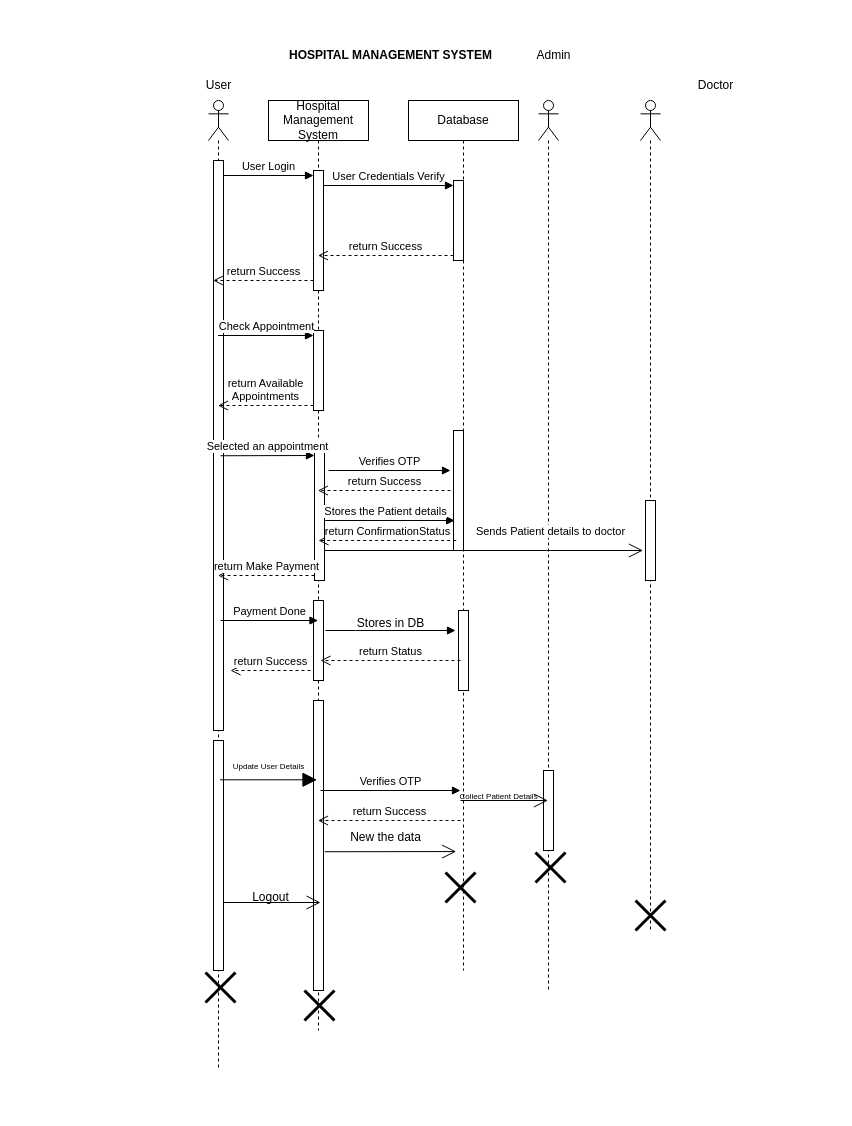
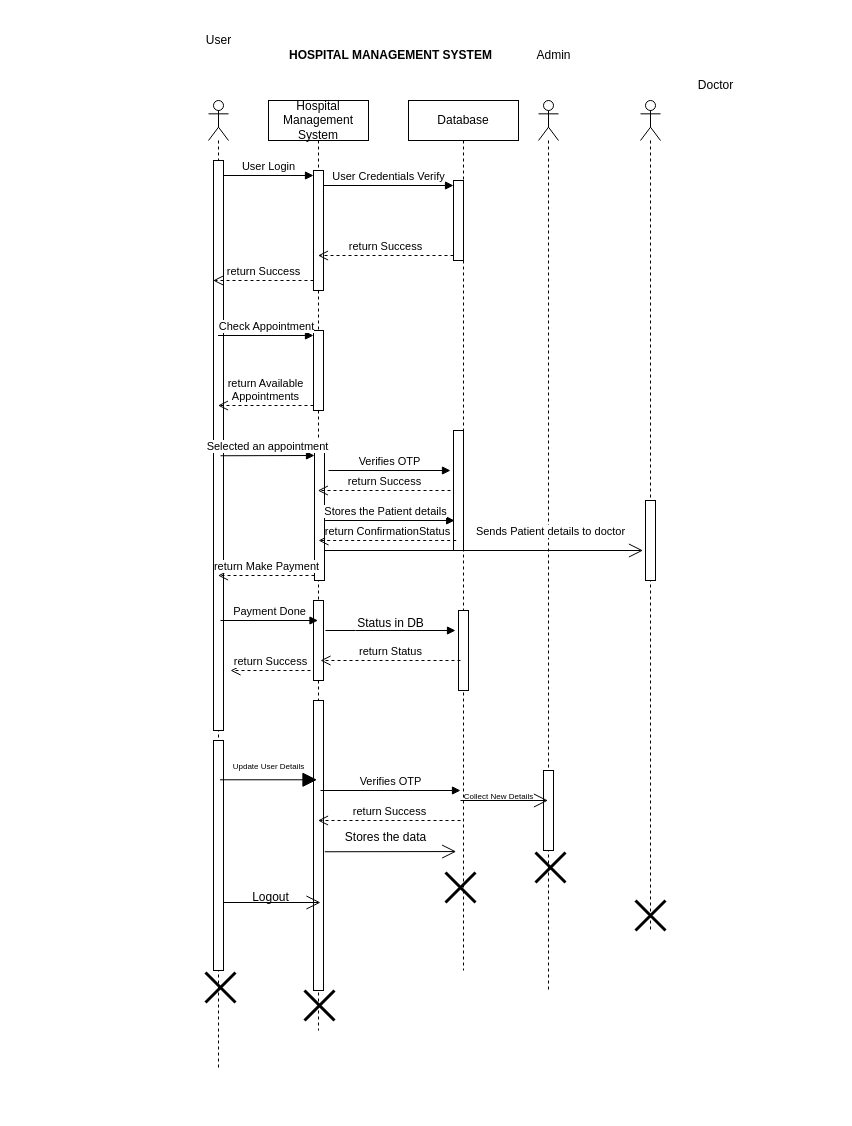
node "User": moved (219, 86) -> (219, 41)
node "Stores in DB": label "Stores in DB" -> "Status in DB"
node "Collect Patient Details": label "Collect Patient Details" -> "Collect New Details"
node "New the data": label "New the data" -> "Stores the data"
